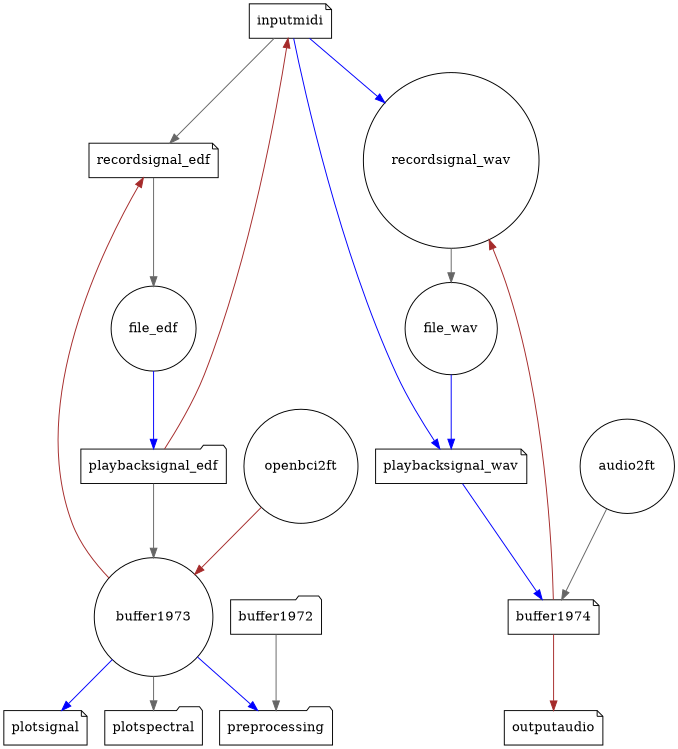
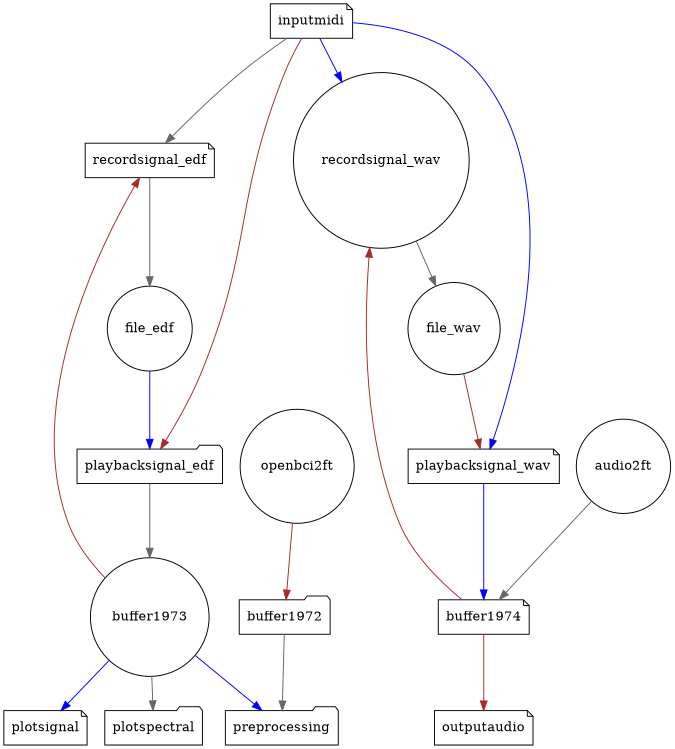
edge "playbacksignal_edf" -> "inputmidi": reversed
edge "file_wav" -> "playbacksignal_wav": color blue -> brown
edge "openbci2ft" -> "buffer1973": now "openbci2ft" -> "buffer1972"
